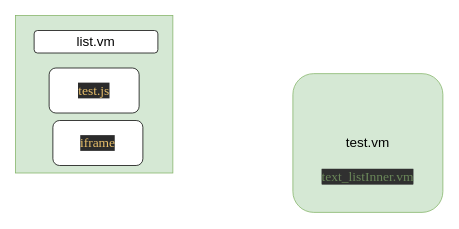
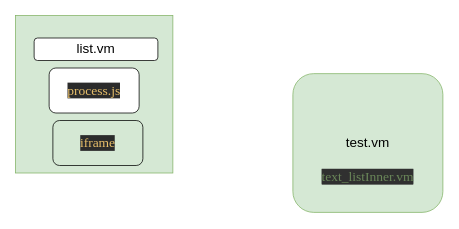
node "list.vm": moved (96, 42) -> (96, 49)
node "test.js": label "test.js" -> "process.js"
node "iframe": fillcolor #ffffff -> #d5e8d4
